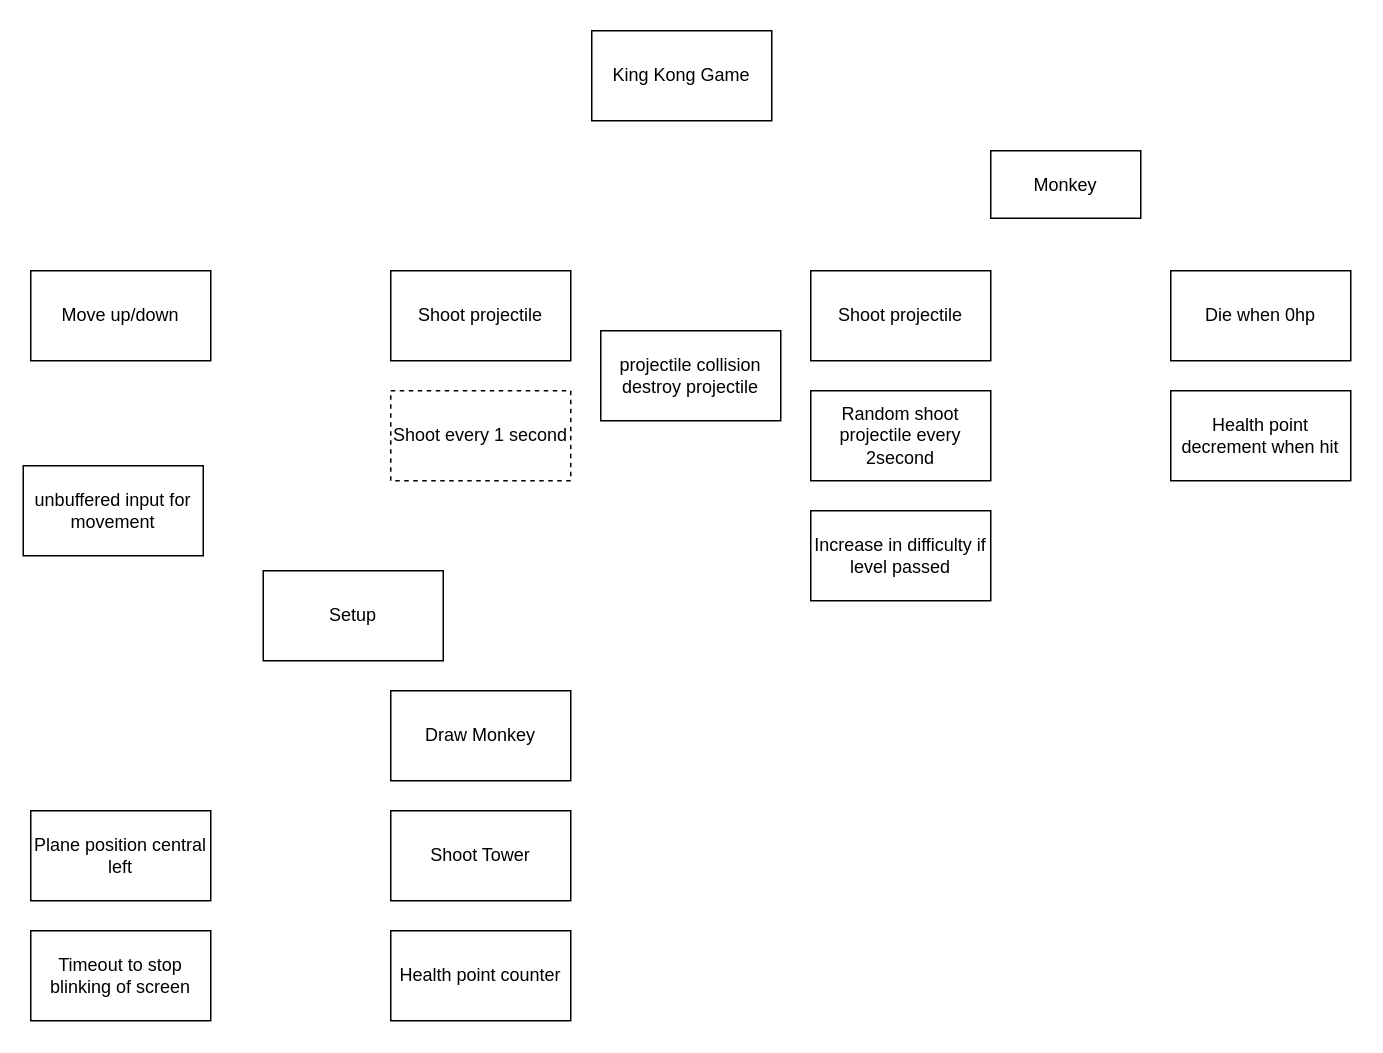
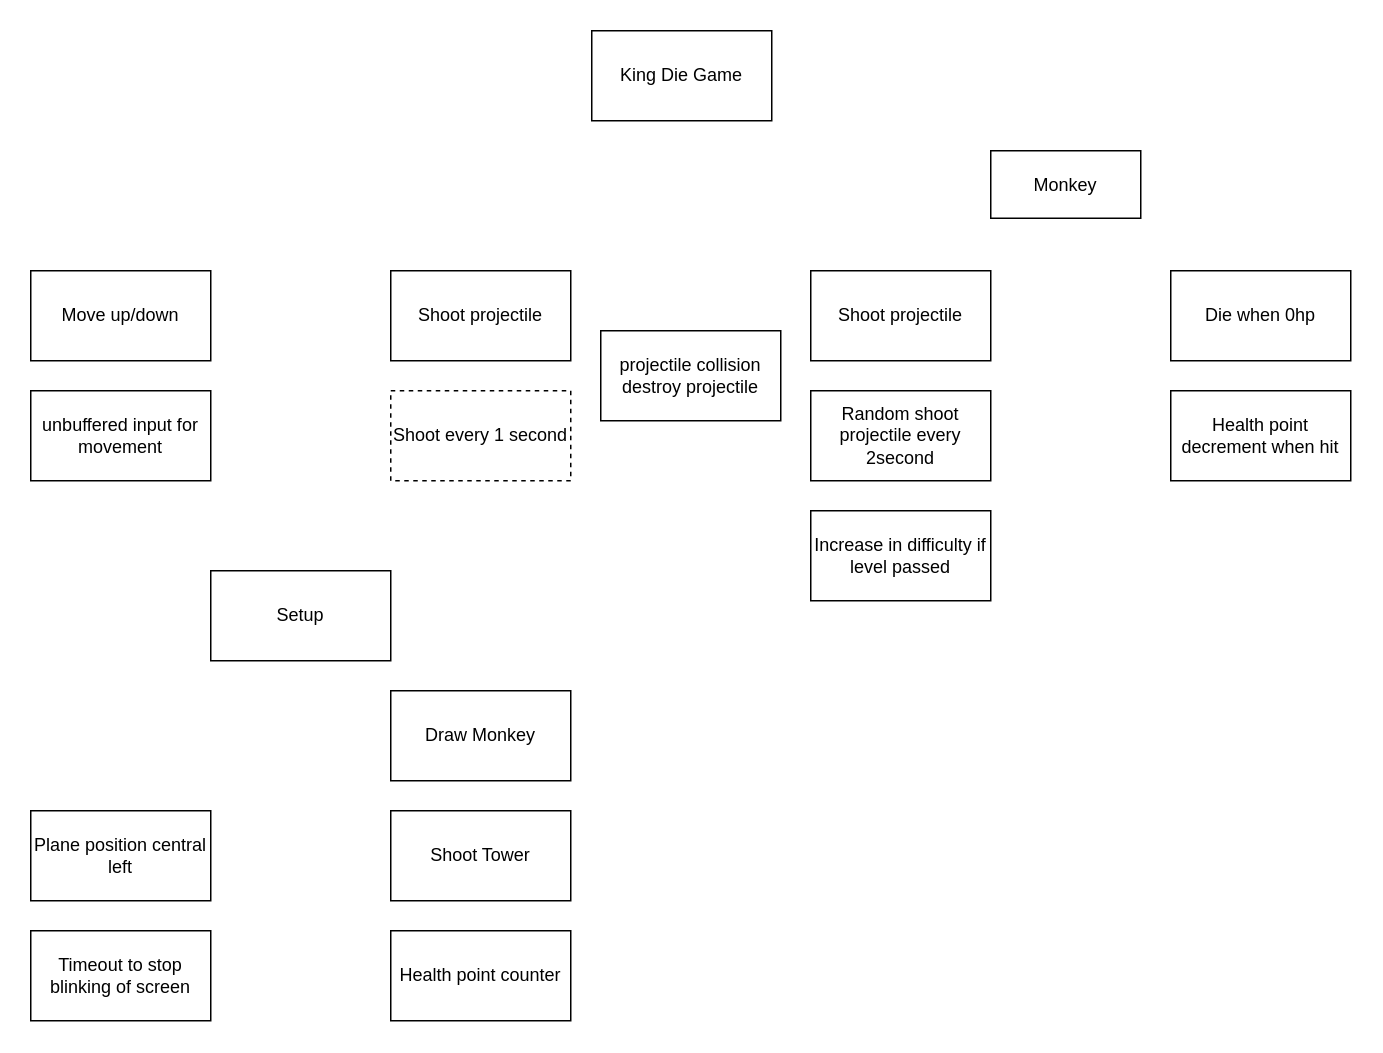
node "King Kong Game": label "King Kong Game" -> "King Die Game"
node "unbuffered input for movement": moved (113, 511) -> (121, 436)
node "Setup": moved (353, 616) -> (301, 616)
